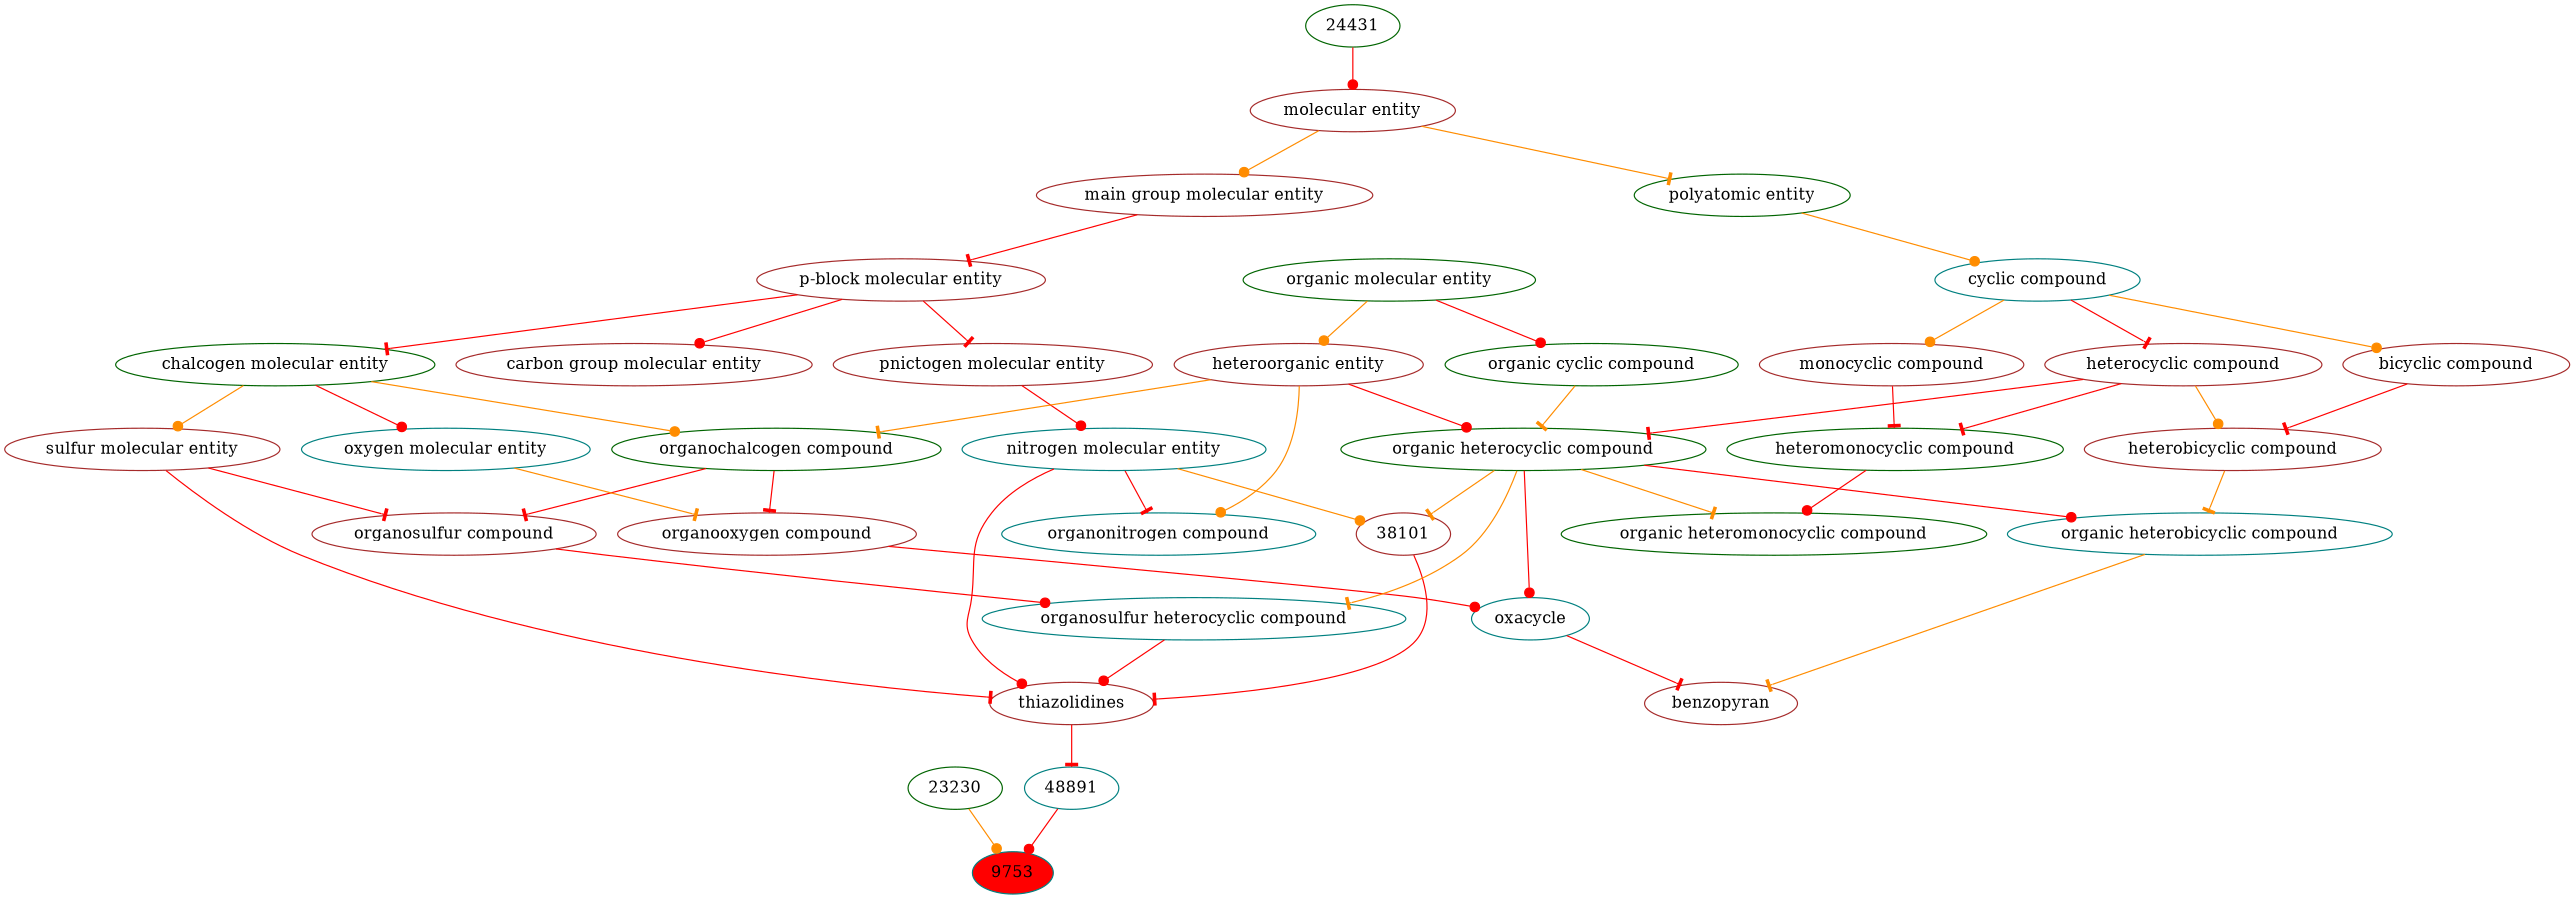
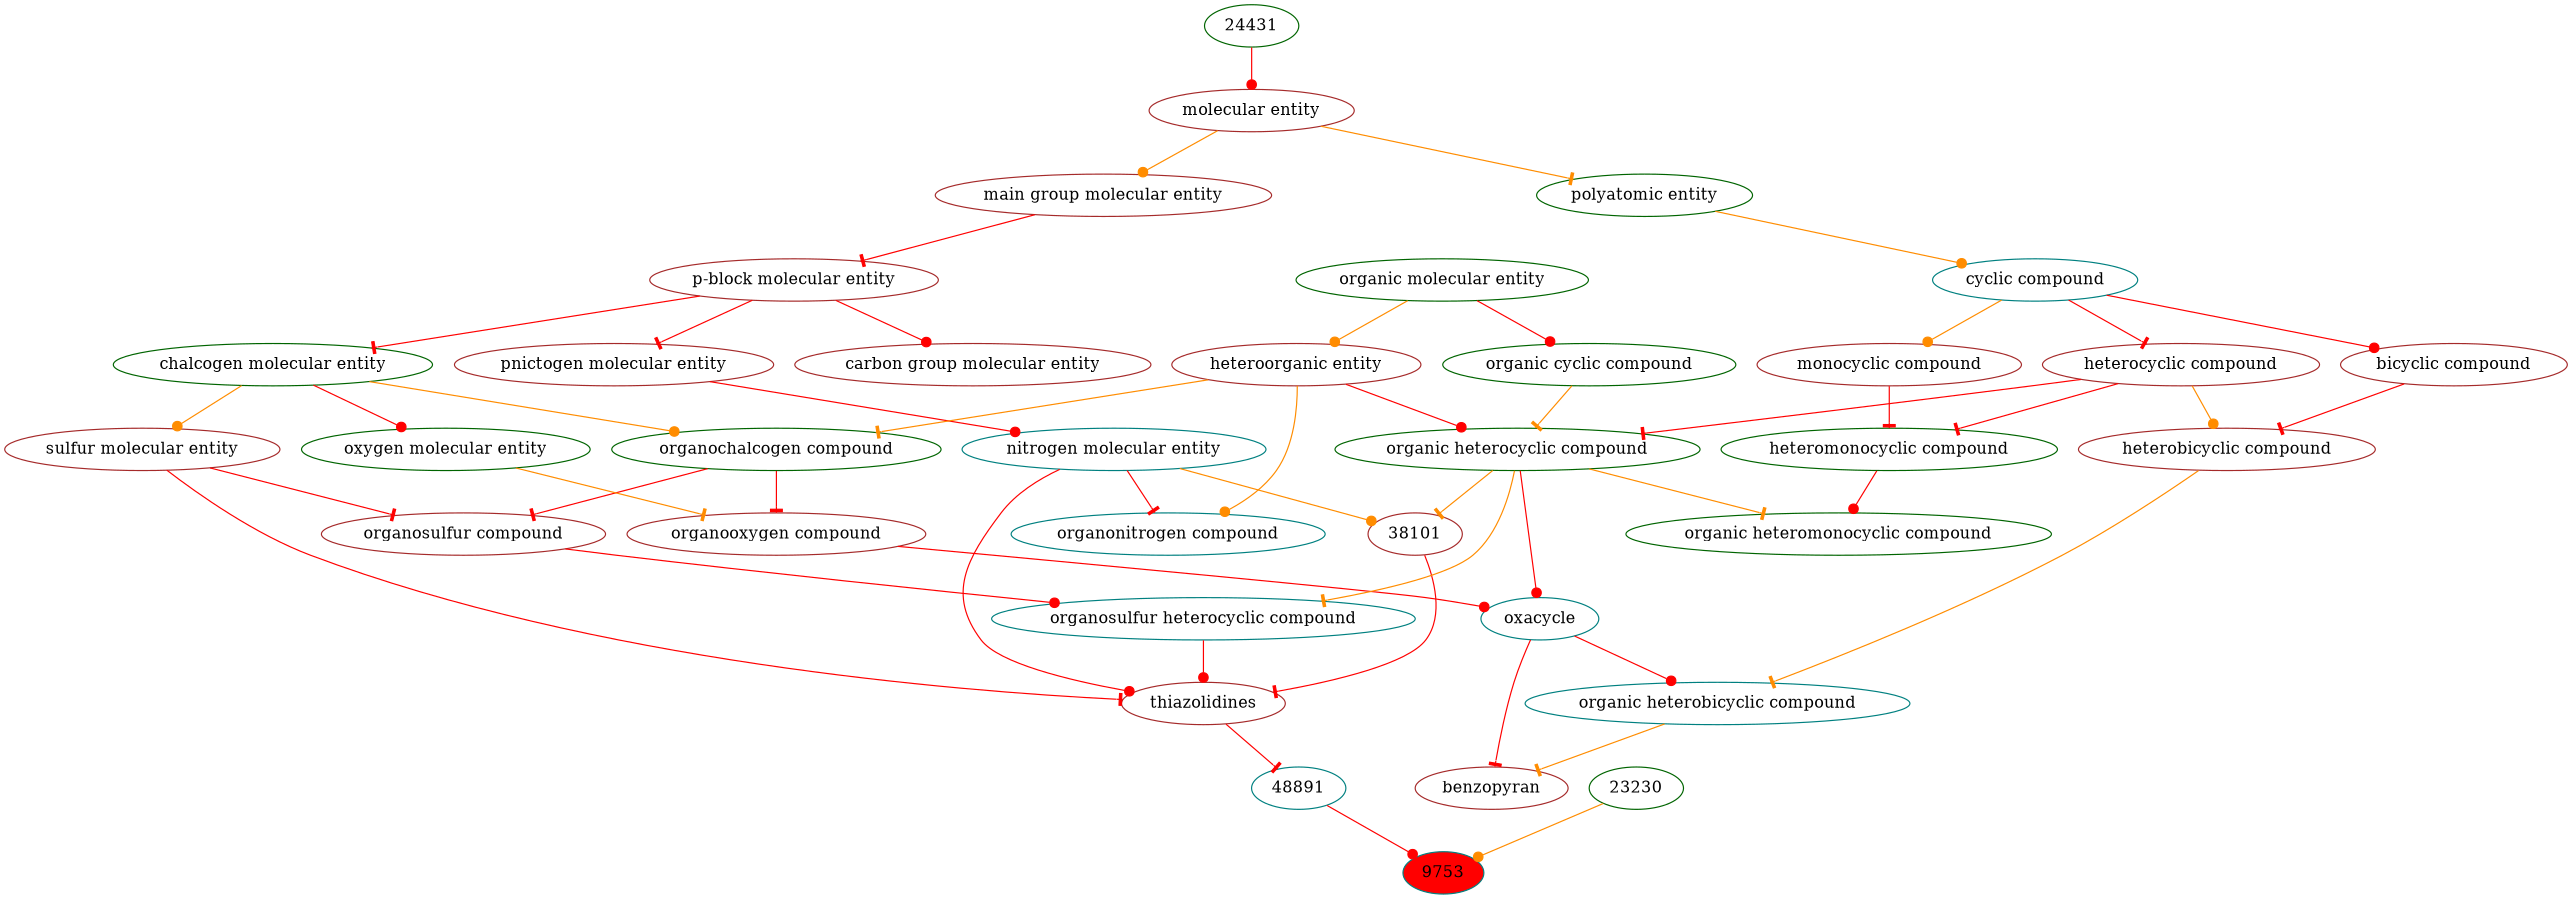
edge "cyclic compound" -> "bicyclic compound": color darkorange -> red
node "oxygen molecular entity": color teal -> darkgreen
edge "organic heterocyclic compound" -> "organic heterobicyclic compound": now "oxacycle" -> "organic heterobicyclic compound"
